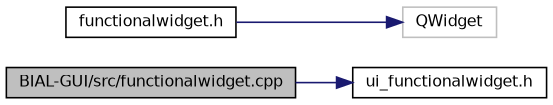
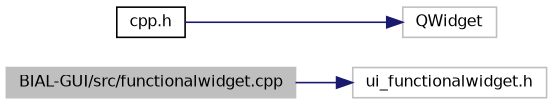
node "functionalwidget.h": label "functionalwidget.h" -> "cpp.h"
node "BIAL-GUI/src/functionalwidget.cpp": color black -> grey75
node "ui_functionalwidget.h": color black -> grey75
